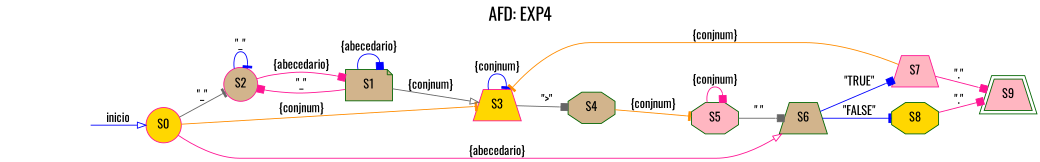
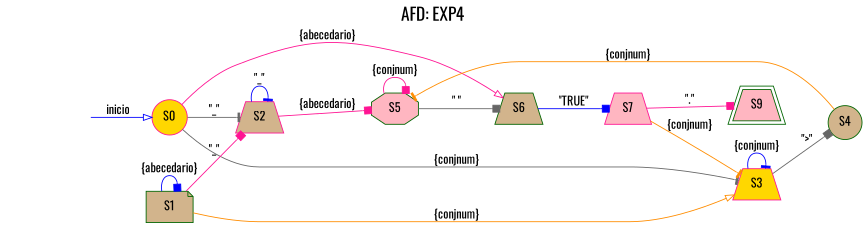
edge "S2" -> "S1": now "S2" -> "S5"
node "S2": shape circle -> trapezium
edge "S1" -> "S3": color gray40 -> darkorange
node "S4": shape octagon -> circle
edge "S0" -> "S3": color darkorange -> gray40
node "S8": removed
